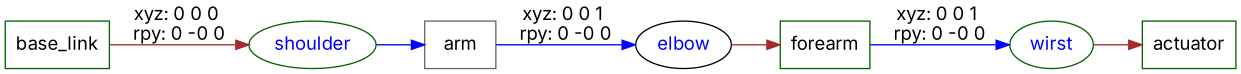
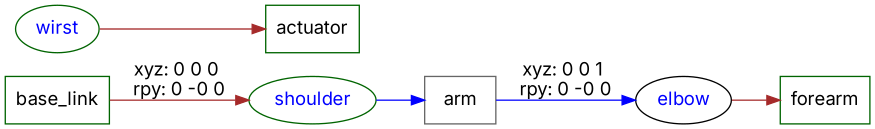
edge "forearm" -> "wirst": removed, label "xyz: 0 0 1 rpy: 0 -0 0"
